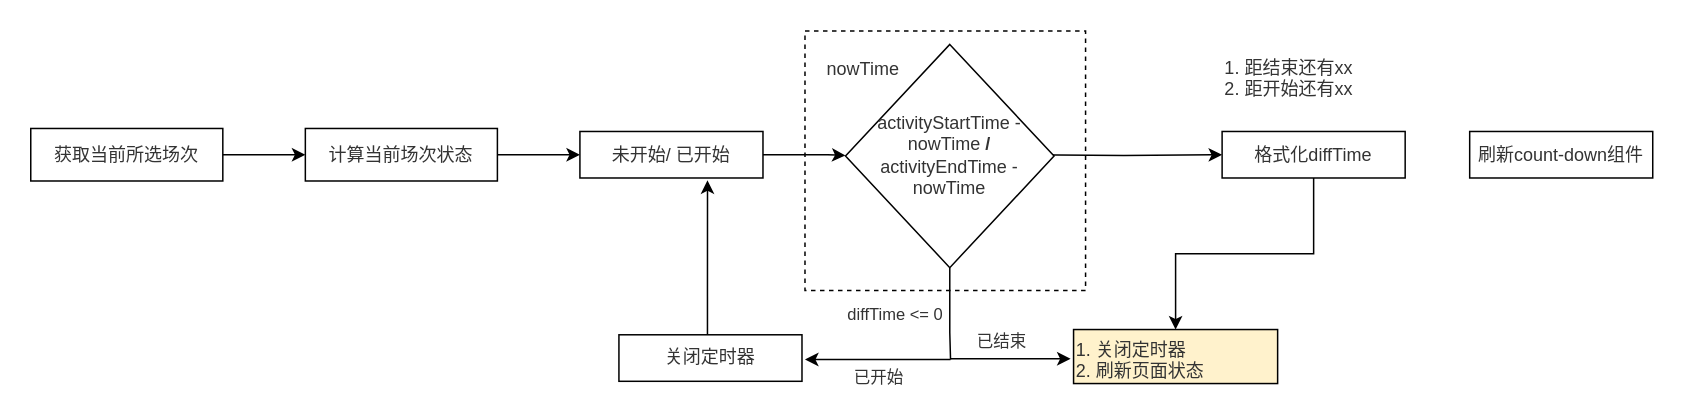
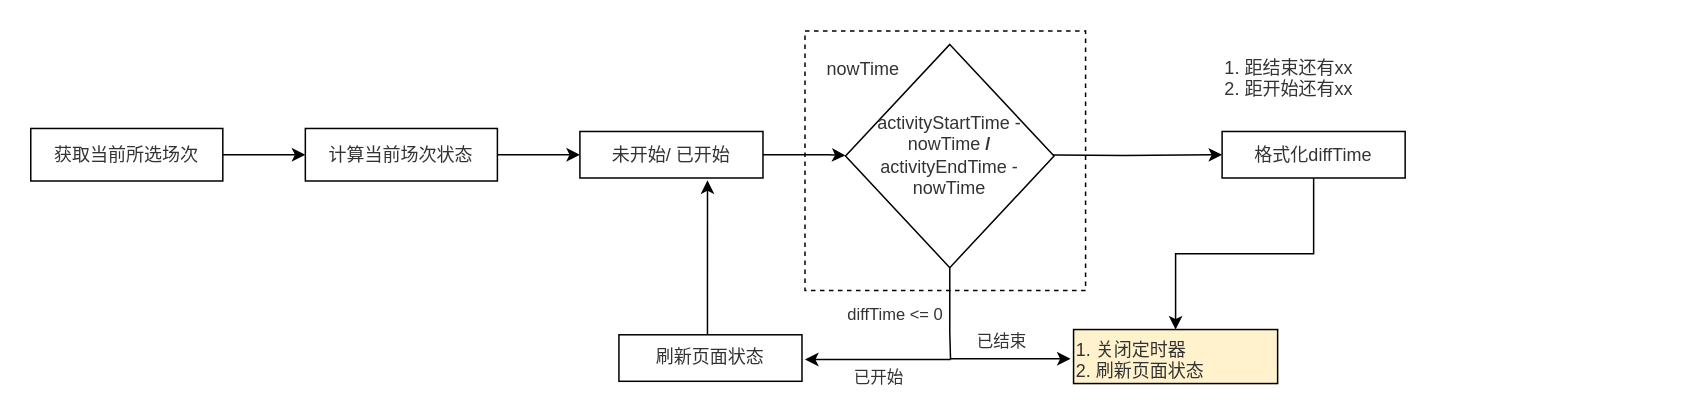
node "刷新count-down组件": removed
node "关闭定时器": label "关闭定时器" -> "刷新页面状态"
